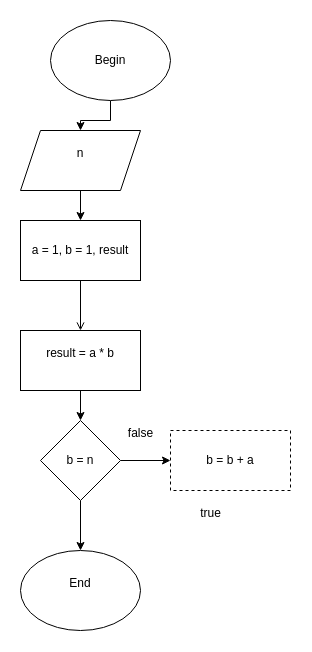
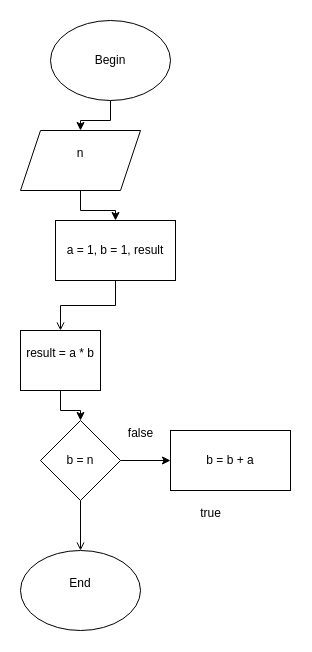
node "a = 1, b = 1, result": moved (81, 251) -> (116, 251)
node "result = a * b": size 120x60 -> 80x60
node "b = b + a": style dashed -> solid
edge "b = n" -> "End": arrowhead classic -> open
